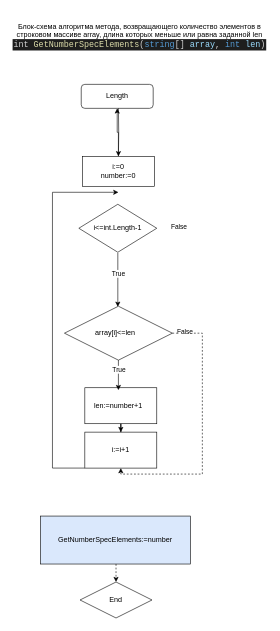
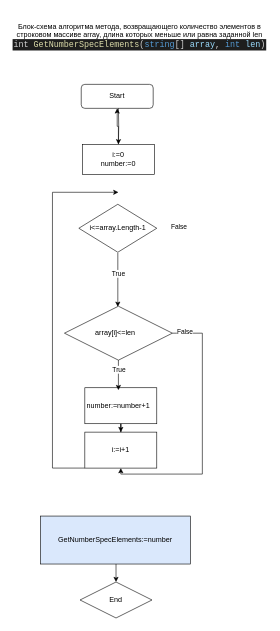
node "Length": label "Length" -> "Start"
node "i:=0 number:=0": moved (119, 171) -> (119, 159)
node "i<=int.Length-1": label "i<=int.Length-1" -> "i<=array.Length-1"
node "len:=number+1": label "len:=number+1" -> "number:=number+1"
edge "array[i]<=len" -> "i:=i+1": style dashed -> solid
edge "GetNumberSpecElements:=number" -> "Еnd": style dashed -> solid
